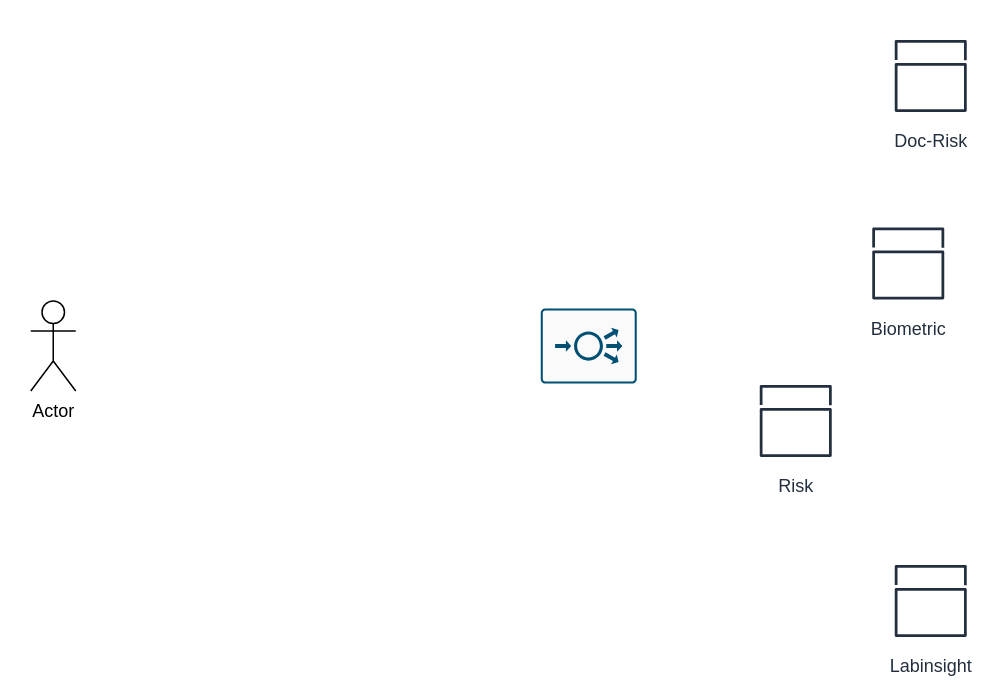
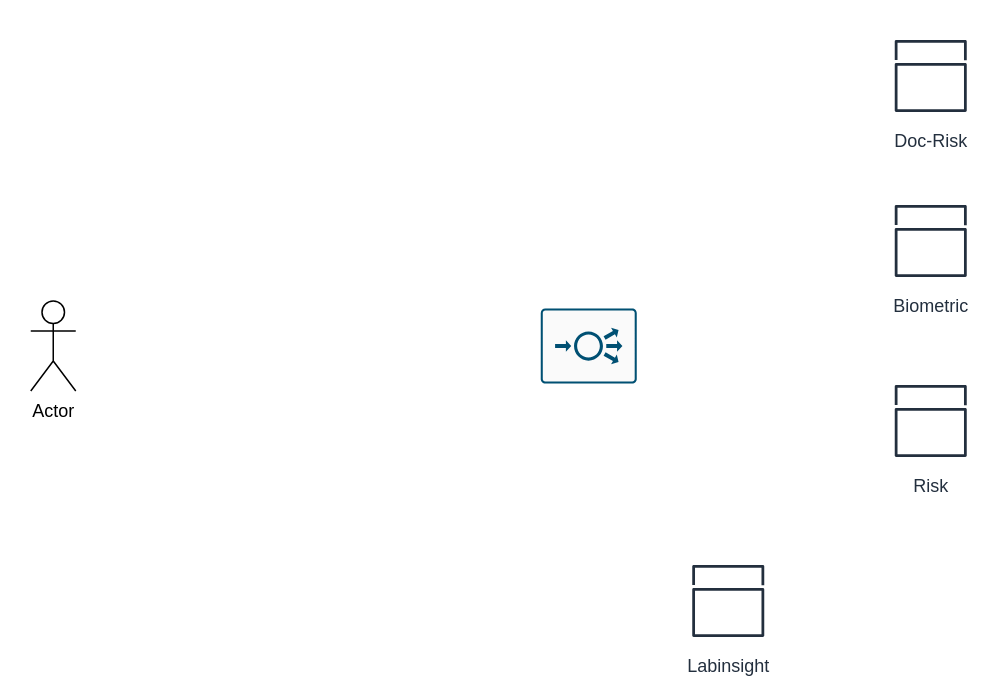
node "Biometric": moved (908, 263) -> (931, 241)
node "Risk": moved (796, 421) -> (931, 421)
node "Labinsight": moved (931, 601) -> (728, 601)
